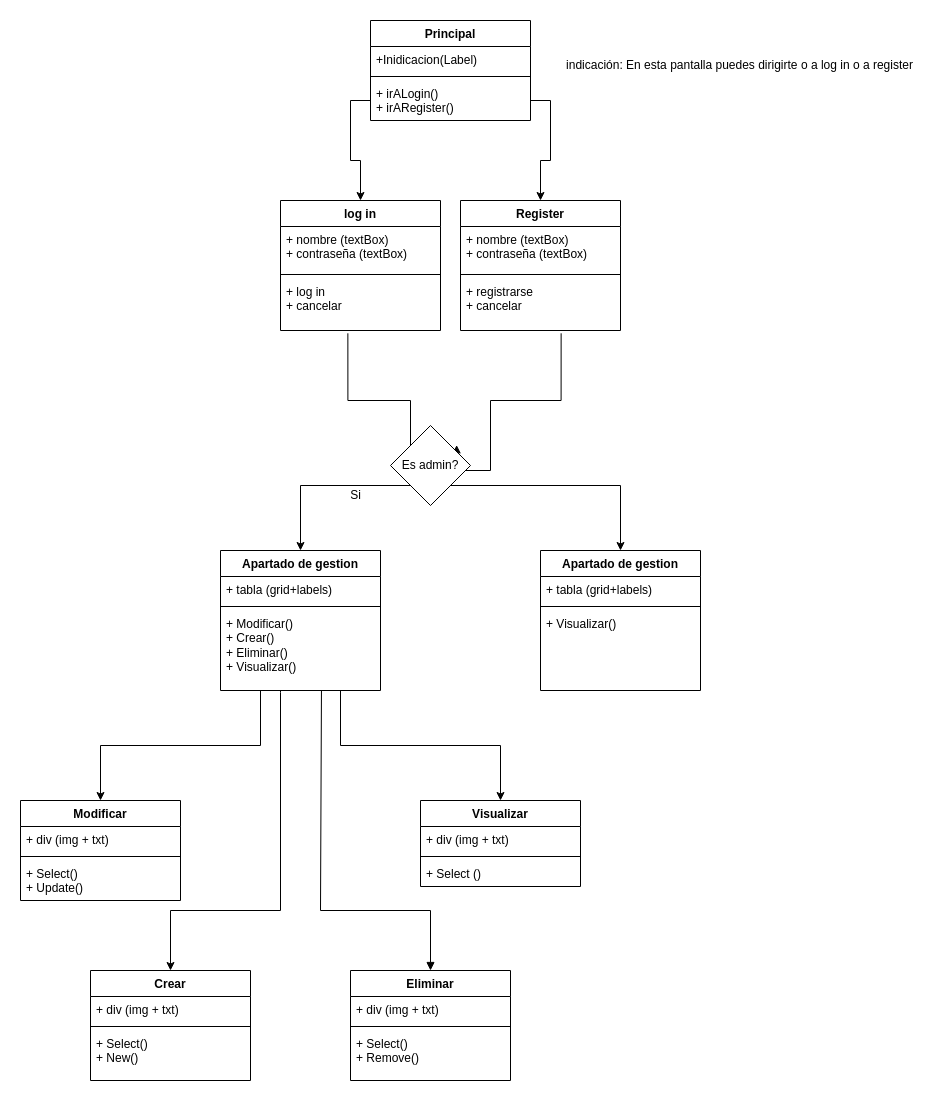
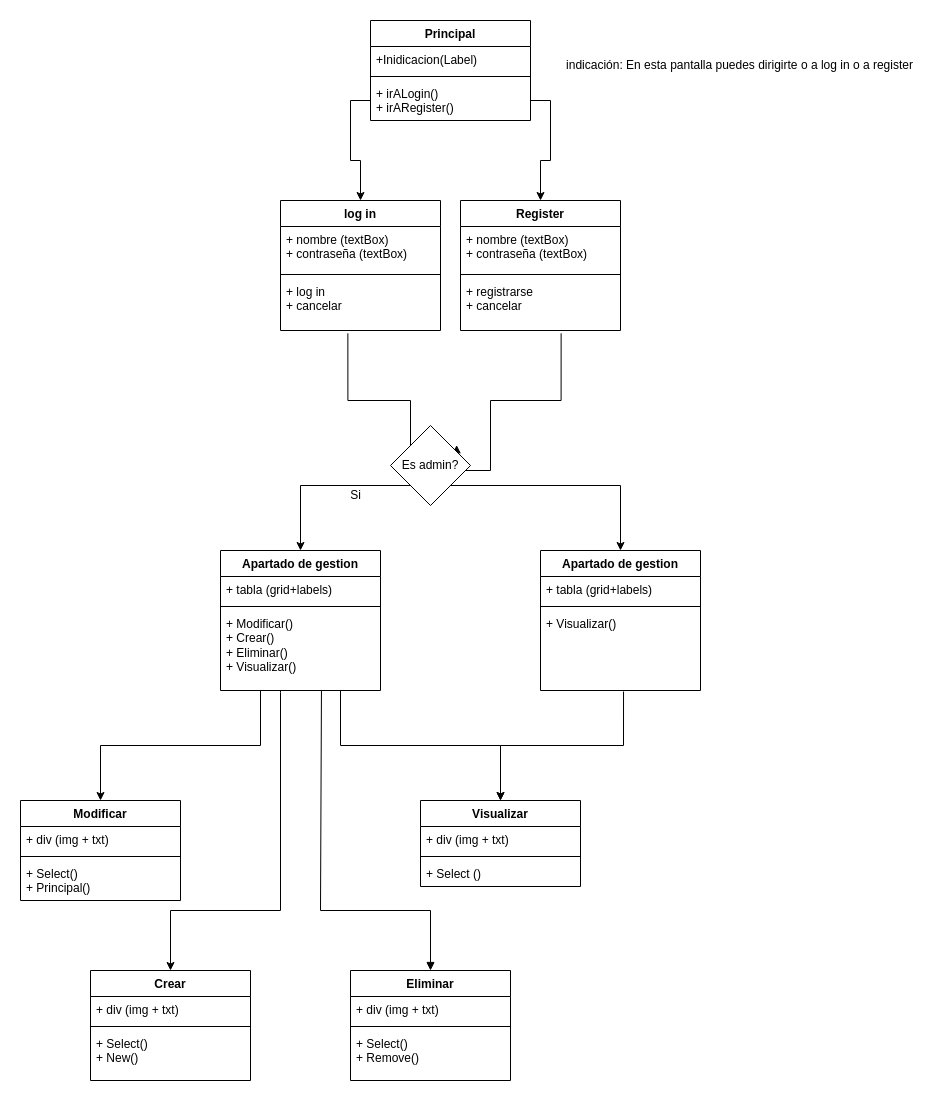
edge "+ Visualizar()" -> "Visualizar": added
node "+ Select() + Update()": label "+ Select() + Update()" -> "+ Select() + Principal()"
